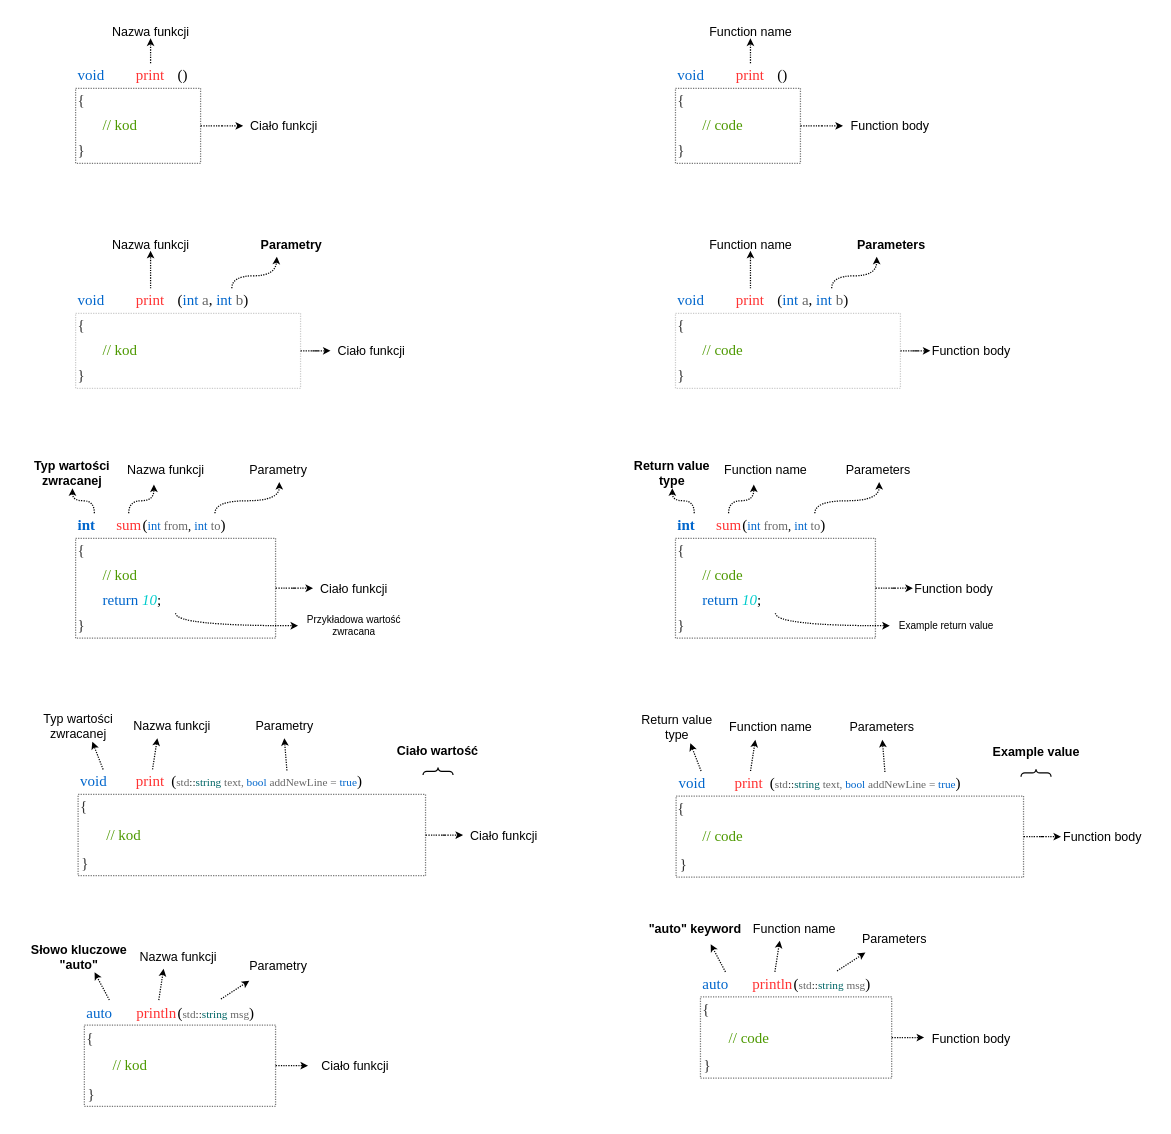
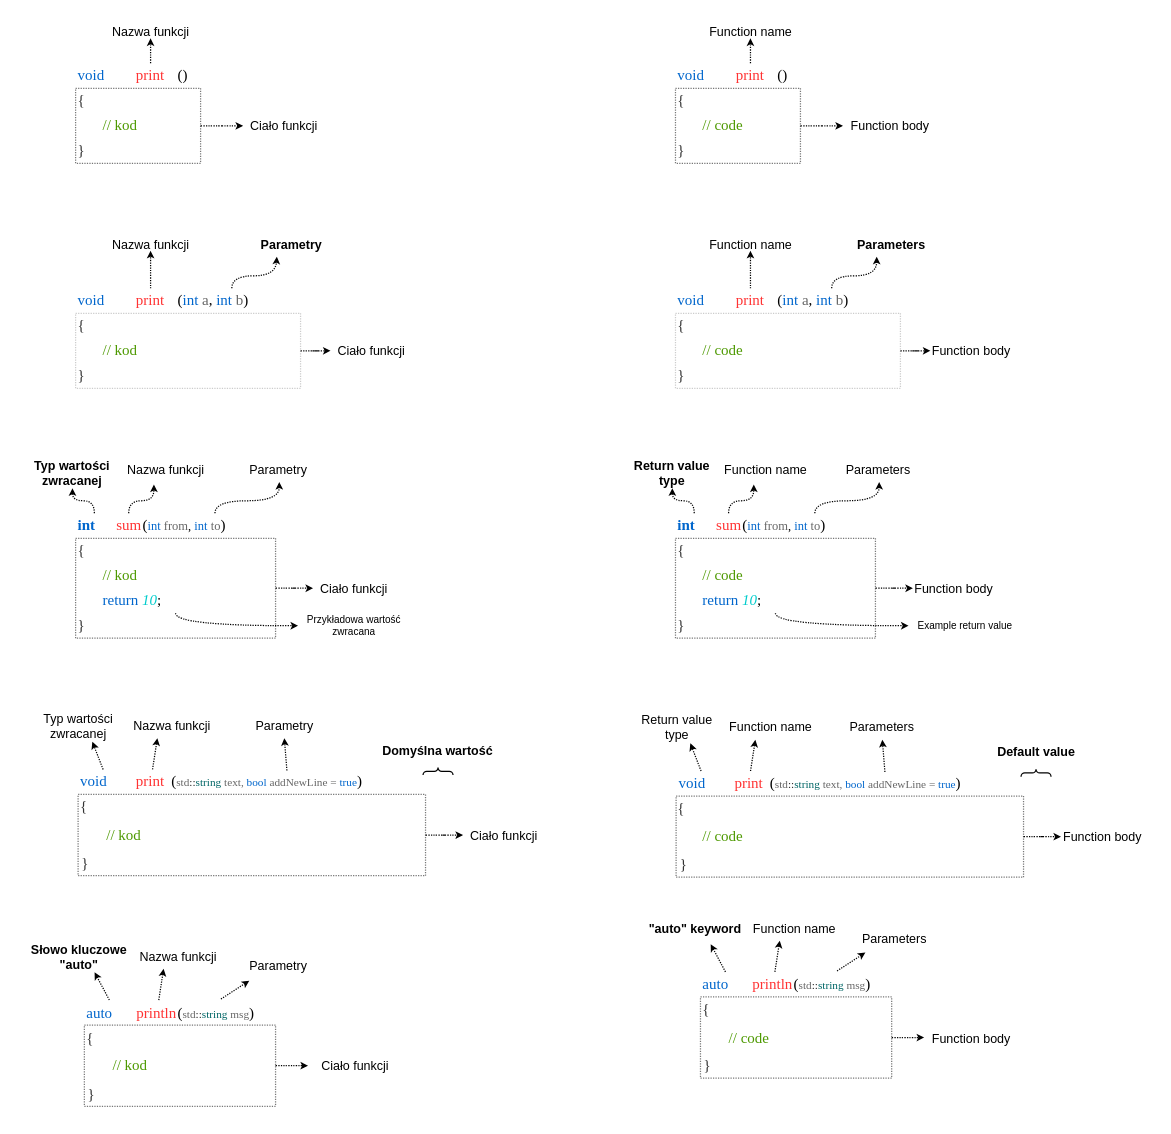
node "Example return value": moved (946, 626) -> (965, 626)
node "Ciało wartość": label "Ciało wartość" -> "Domyślna wartość"
node "Example value": label "Example value" -> "Default value"
